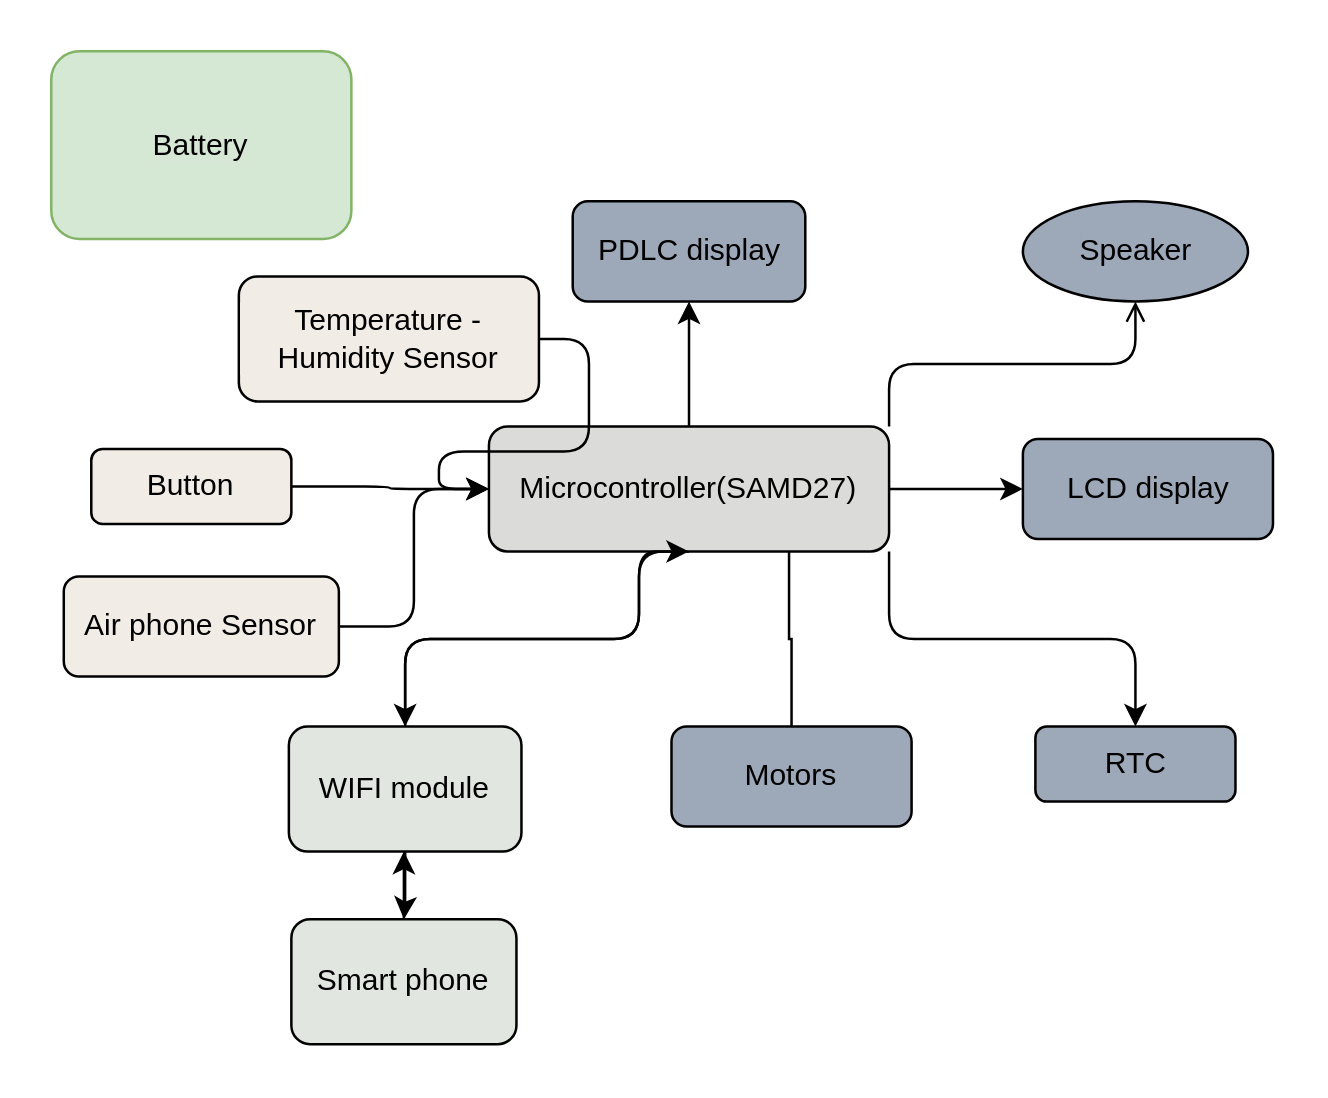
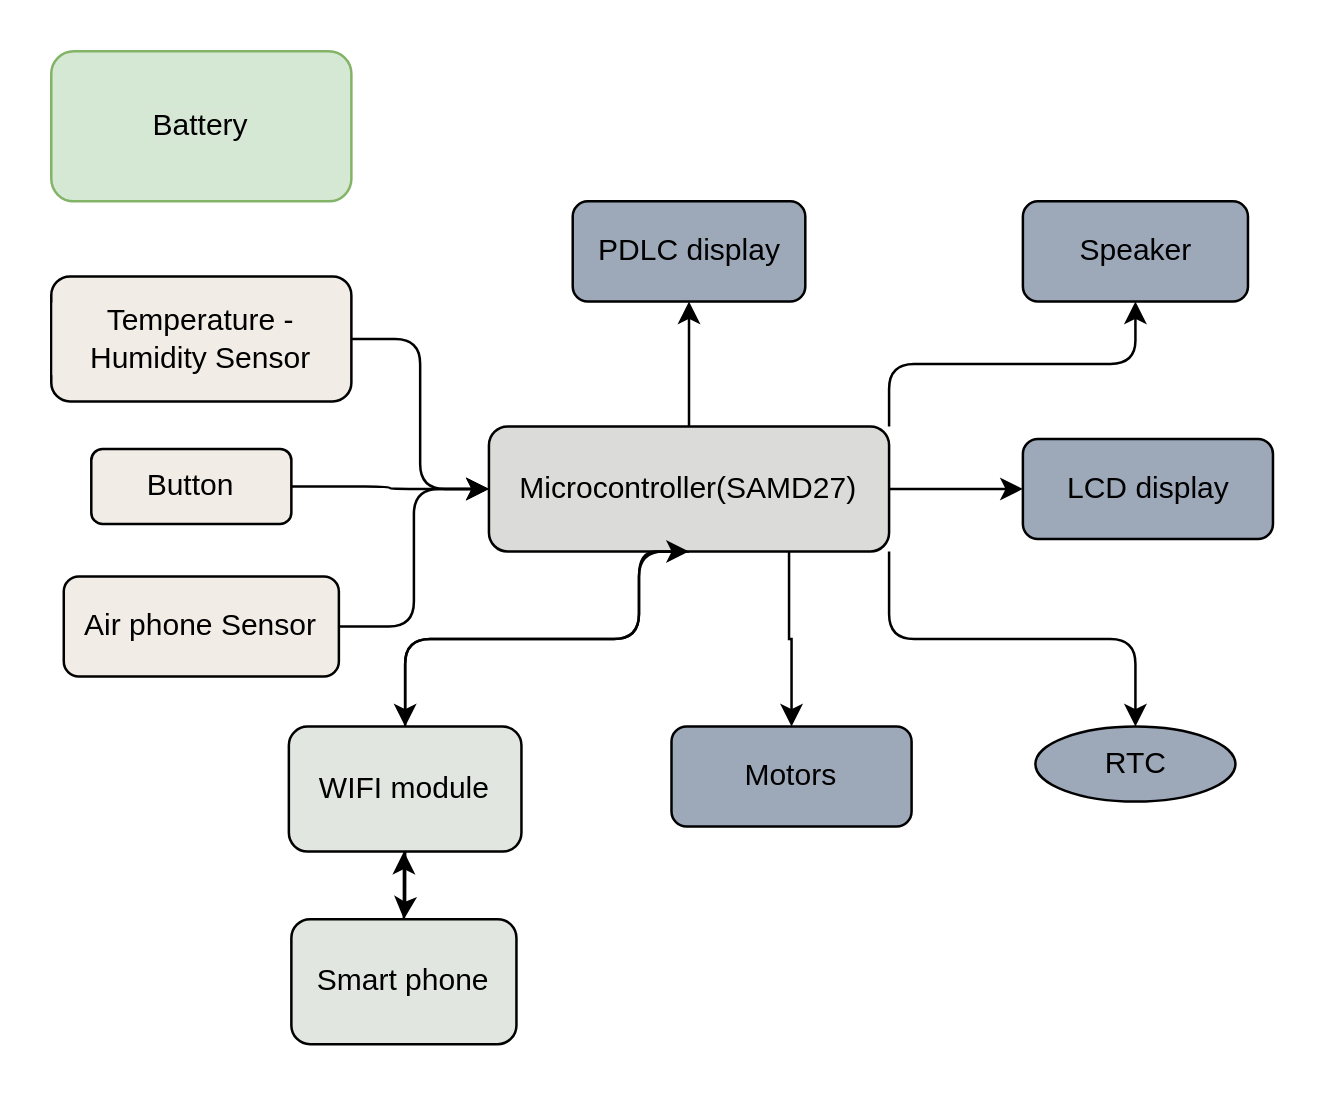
node "Battery": size 300x188 -> 300x150
node "Speaker": shape ellipse -> rounded rectangle
edge "Microcontroller(SAMD27)" -> "Speaker": arrowhead open -> classic
node "Temperature - Humidity Sensor": moved (389, 339) -> (201, 339)
edge "Microcontroller(SAMD27)" -- "Motors": arrowhead none -> classic
node "RTC": shape rounded rectangle -> ellipse
